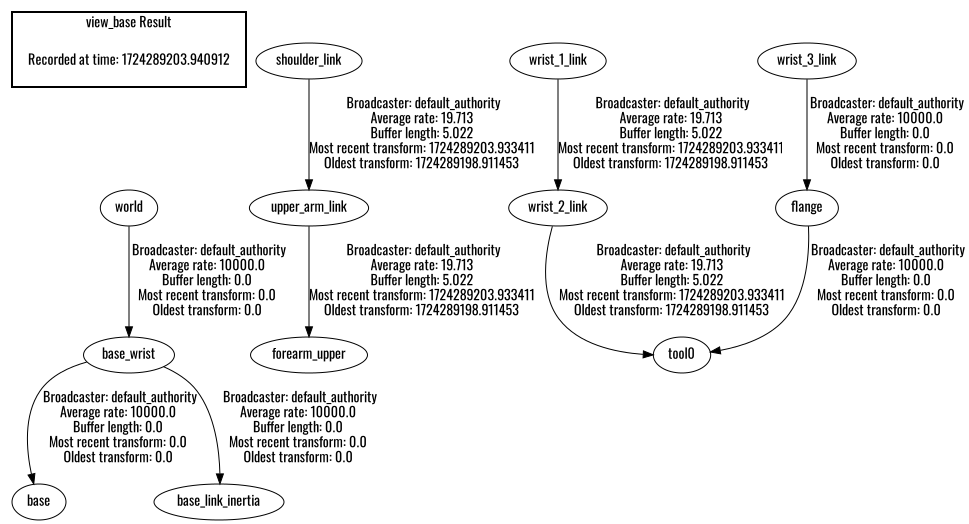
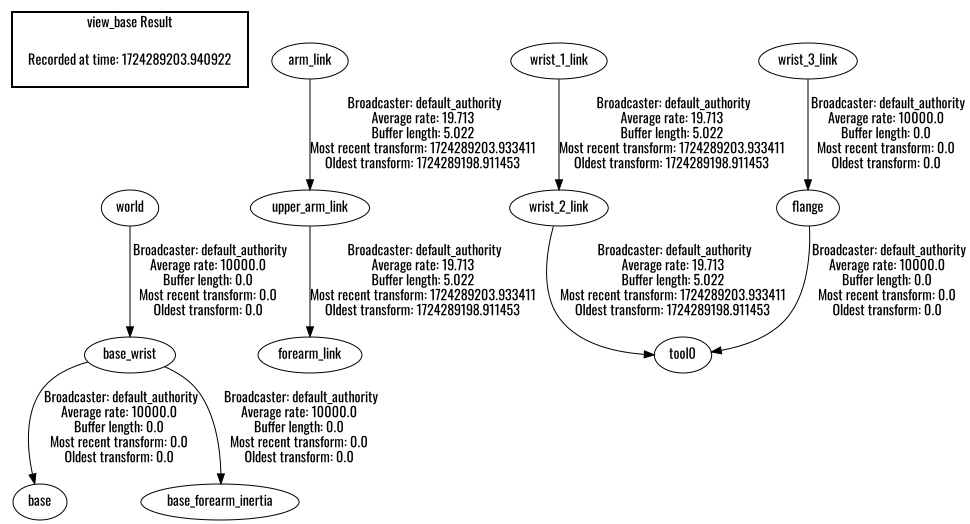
node "Recorded at time: 1724289203.940912": label "Recorded at time: 1724289203.940912" -> "Recorded at time: 1724289203.940922"
node "shoulder_link": label "shoulder_link" -> "arm_link"
node "forearm_upper": label "forearm_upper" -> "forearm_link"
node "base_link_inertia": label "base_link_inertia" -> "base_forearm_inertia"
